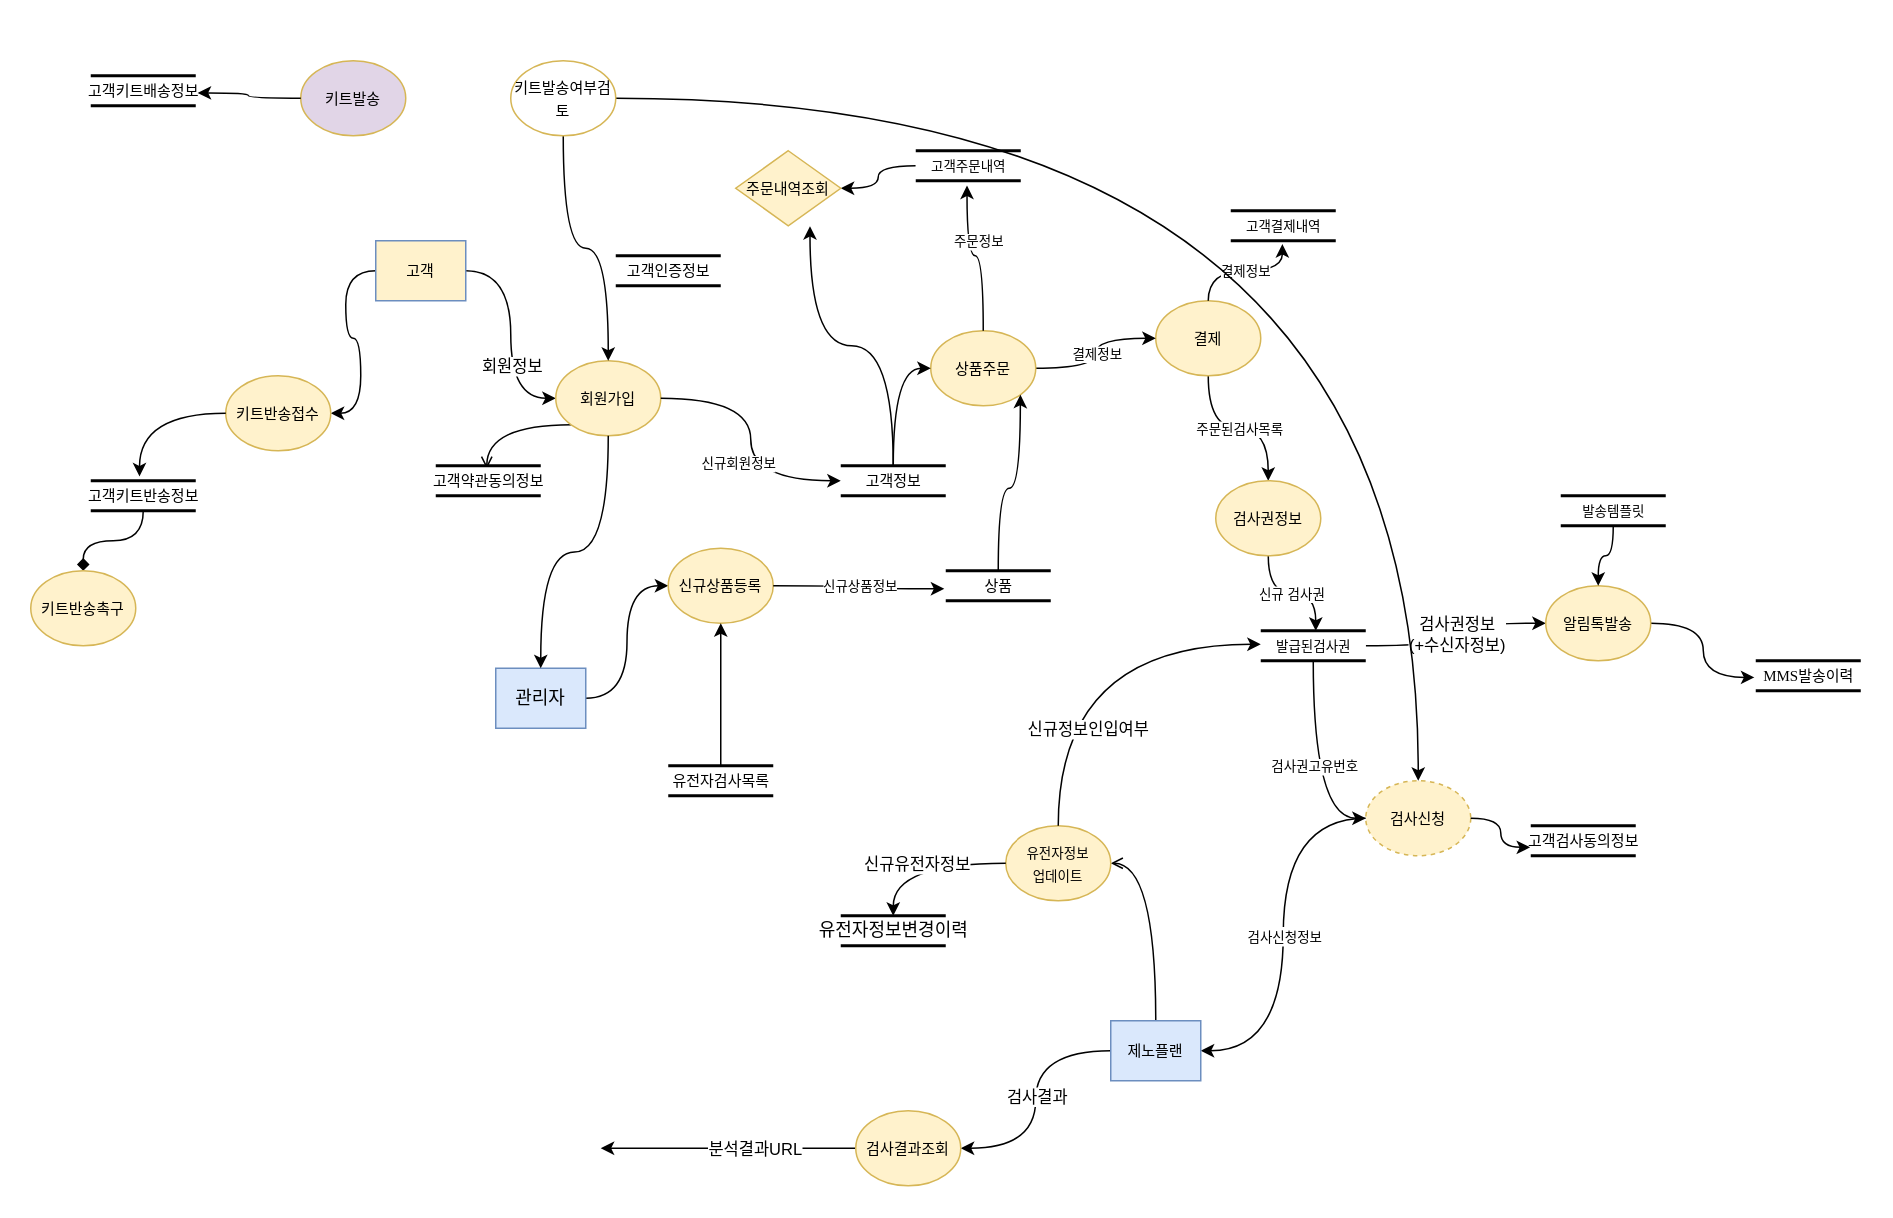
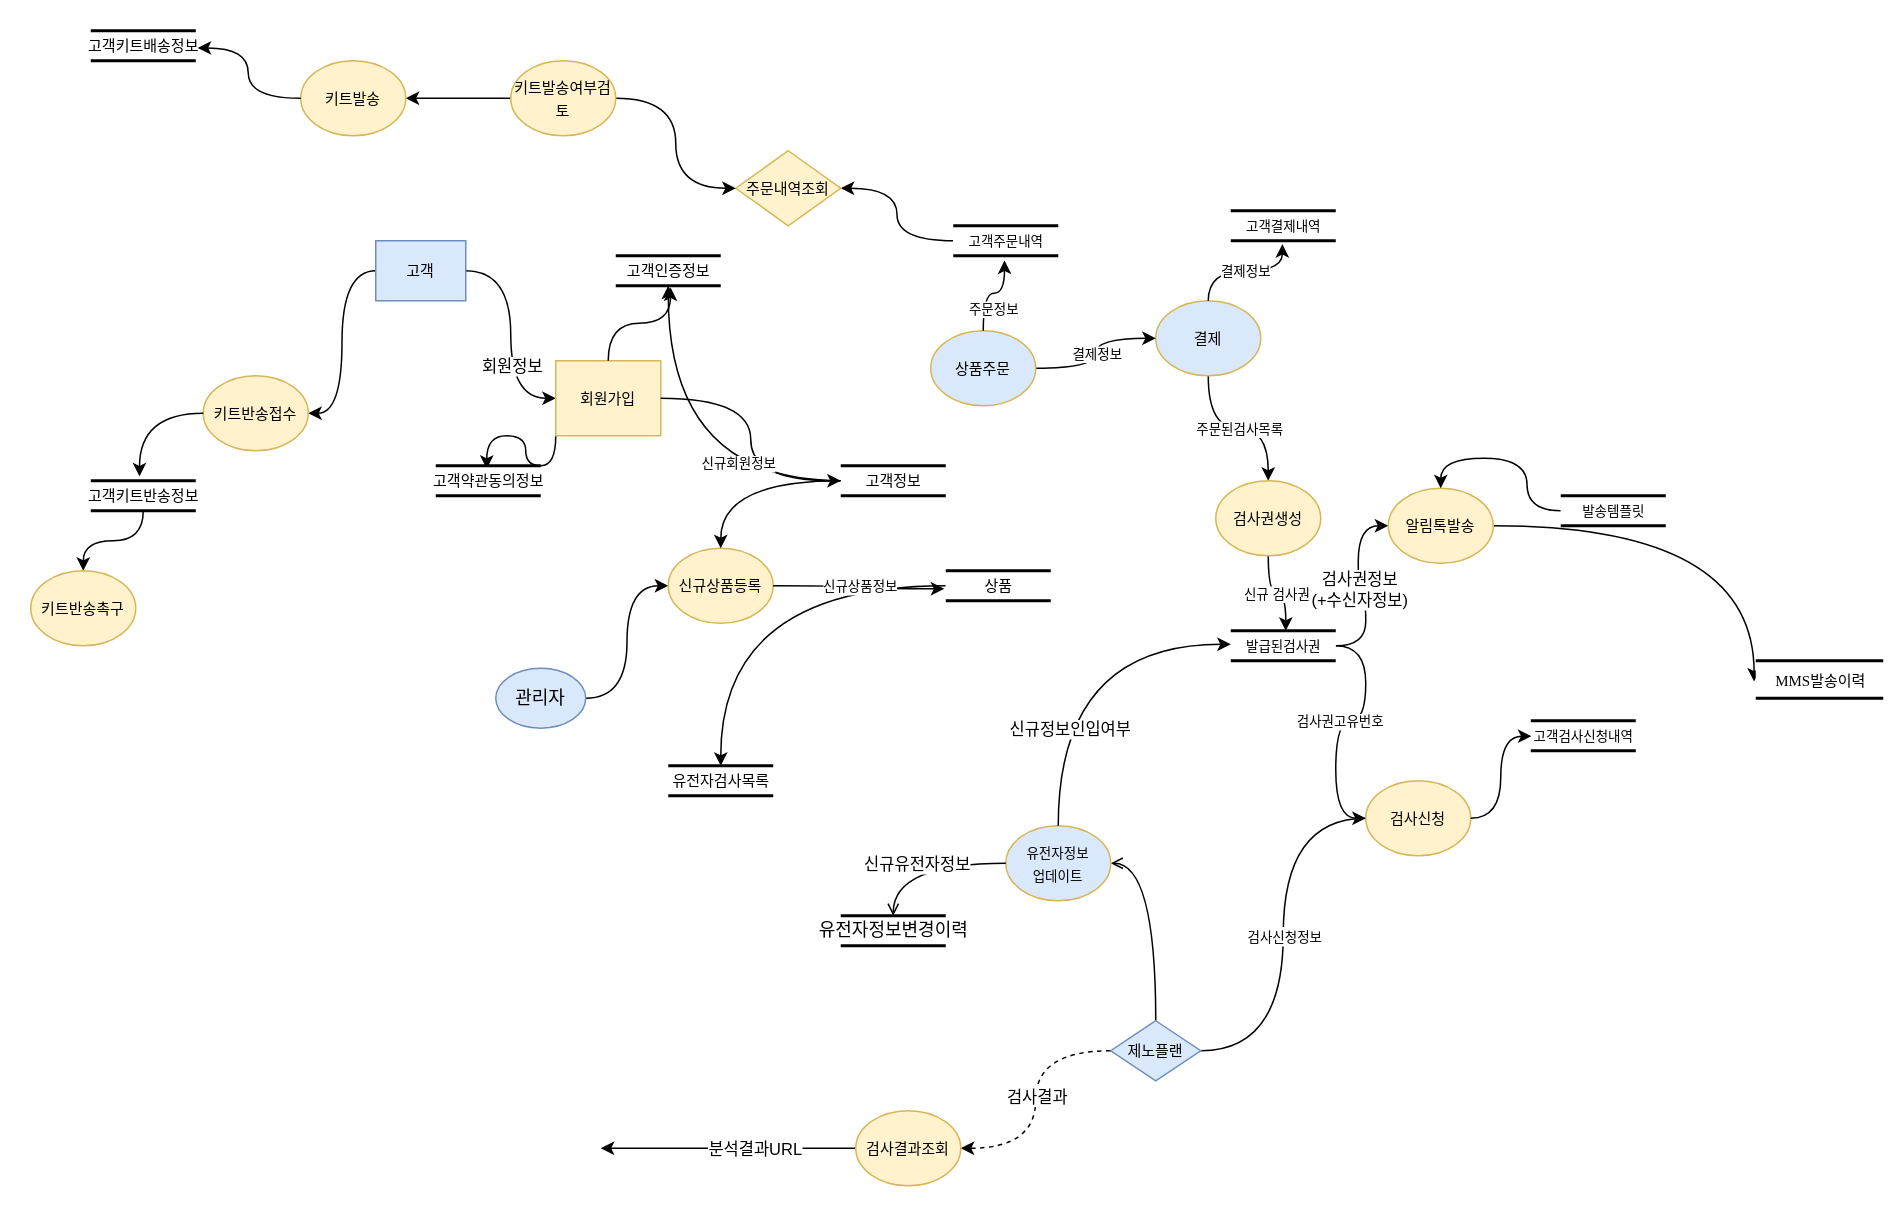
node "고객키트배송정보": moved (143, 91) -> (143, 46)
node "키트발송": fillcolor #e1d5e7 -> #fff2cc
node "키트발송여부검토": fillcolor #ffffff -> #fff2cc
node "고객주문내역": moved (968, 166) -> (1006, 241)
edge "키트발송여부검토" -> "회원가입": now "키트발송여부검토" -> "주문내역조회"
node "고객": fillcolor #fff2cc -> #dae8fc
node "결제": fillcolor #fff2cc -> #dae8fc
edge "고객정보" -> "주문내역조회": now "고객정보" -> "신규상품등록"
node "상품주문": fillcolor #fff2cc -> #dae8fc
edge "키트발송여부검토" -> "검사신청": now "키트발송여부검토" -> "키트발송"
node "회원가입": shape ellipse -> rectangle
edge "고객정보" -> "상품주문": now "고객정보" -> "고객인증정보"
node "키트반송접수": moved (278, 413) -> (256, 413)
edge "회원가입" -> "고객약관동의정보": arrowhead open -> classic
edge "상품" -> "상품주문": now "상품" -> "유전자검사목록"
node "검사권정보": label "검사권정보" -> "검사권생성"
edge "고객키트반송정보" -> "키트반송촉구": arrowhead diamond -> classic
edge "회원가입" -> "관리자": now "회원가입" -> "고객인증정보"
node "알림톡발송": moved (1598, 623) -> (1441, 526)
node "발급된검사권": moved (1313, 646) -> (1283, 646)
node "MMS발송이력": size 105x30 -> 128x38
edge "유전자검사목록" -> "신규상품등록": removed
node "관리자": shape rectangle -> ellipse
node "고객검사신청내역": added
edge "검사신청" -> "고객검사신청내역": added
node "검사신청": style dashed -> solid
edge "검사신청" -> "고객검사동의정보": removed
node "고객검사동의정보": removed
node "유전자정보 업데이트": fillcolor #fff2cc -> #dae8fc
edge "유전자정보 업데이트" -> "유전자정보변경이력": arrowhead classic -> open
edge "검사신청" -> "제노플랜": arrowhead classic -> none
node "제노플랜": shape rectangle -> diamond
edge "제노플랜" -> "검사결과조회": style solid -> dashed
